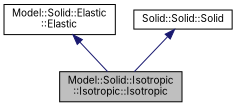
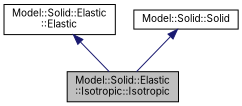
node "Solid::Solid::Solid": label "Solid::Solid::Solid" -> "Model::Solid::Solid"
node "Model::Solid::Isotropic ::Isotropic::Isotropic": label "Model::Solid::Isotropic ::Isotropic::Isotropic" -> "Model::Solid::Elastic ::Isotropic::Isotropic"
